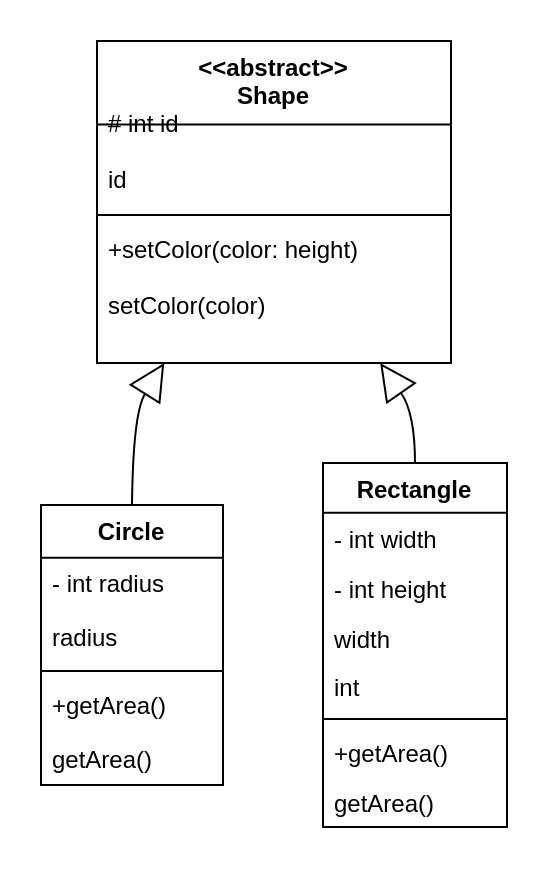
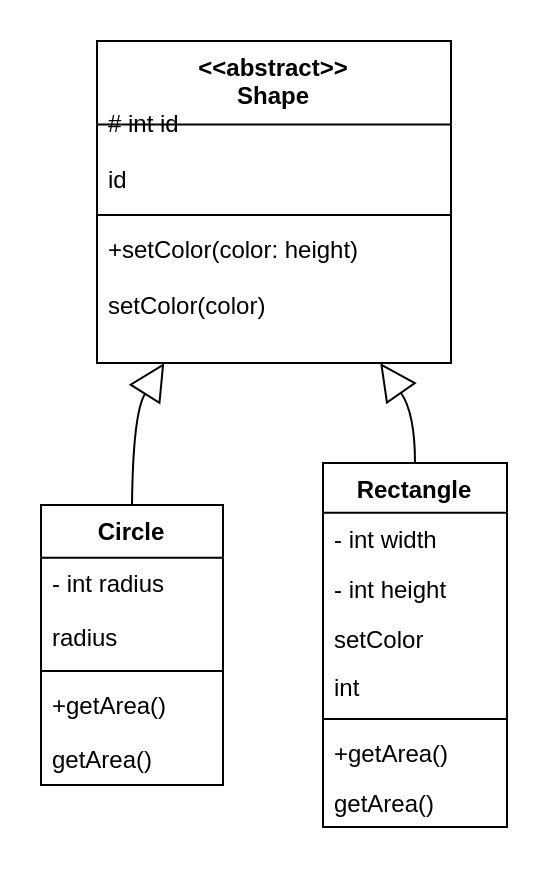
node "width": label "width" -> "setColor"
